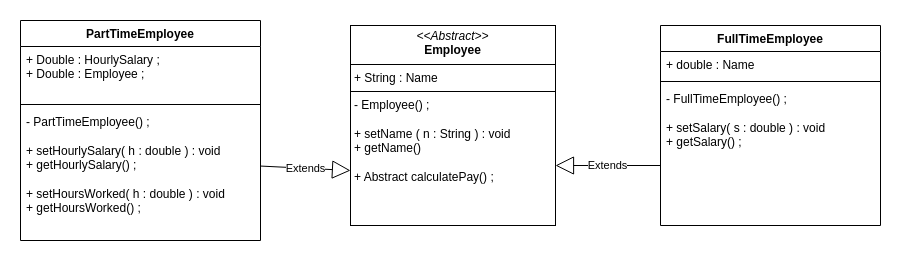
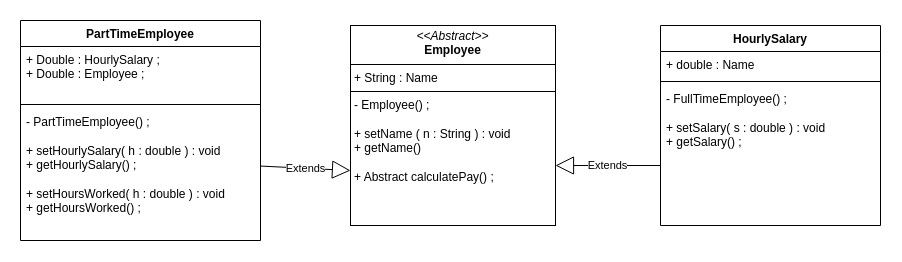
node "FullTimeEmployee": label "FullTimeEmployee" -> "HourlySalary"
